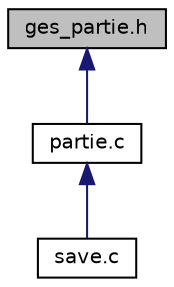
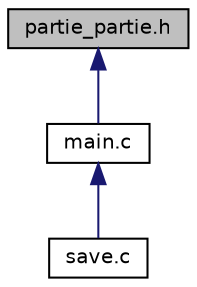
node "ges_partie.h": label "ges_partie.h" -> "partie_partie.h"
node "partie.c": label "partie.c" -> "main.c"
